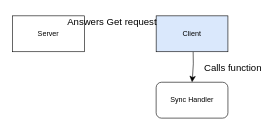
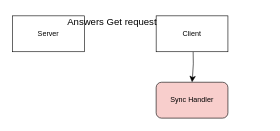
node "Client": fillcolor #dae8fc -> #ffffff
node "Calls function": removed
node "Sync Handler": fillcolor #ffffff -> #f8cecc
